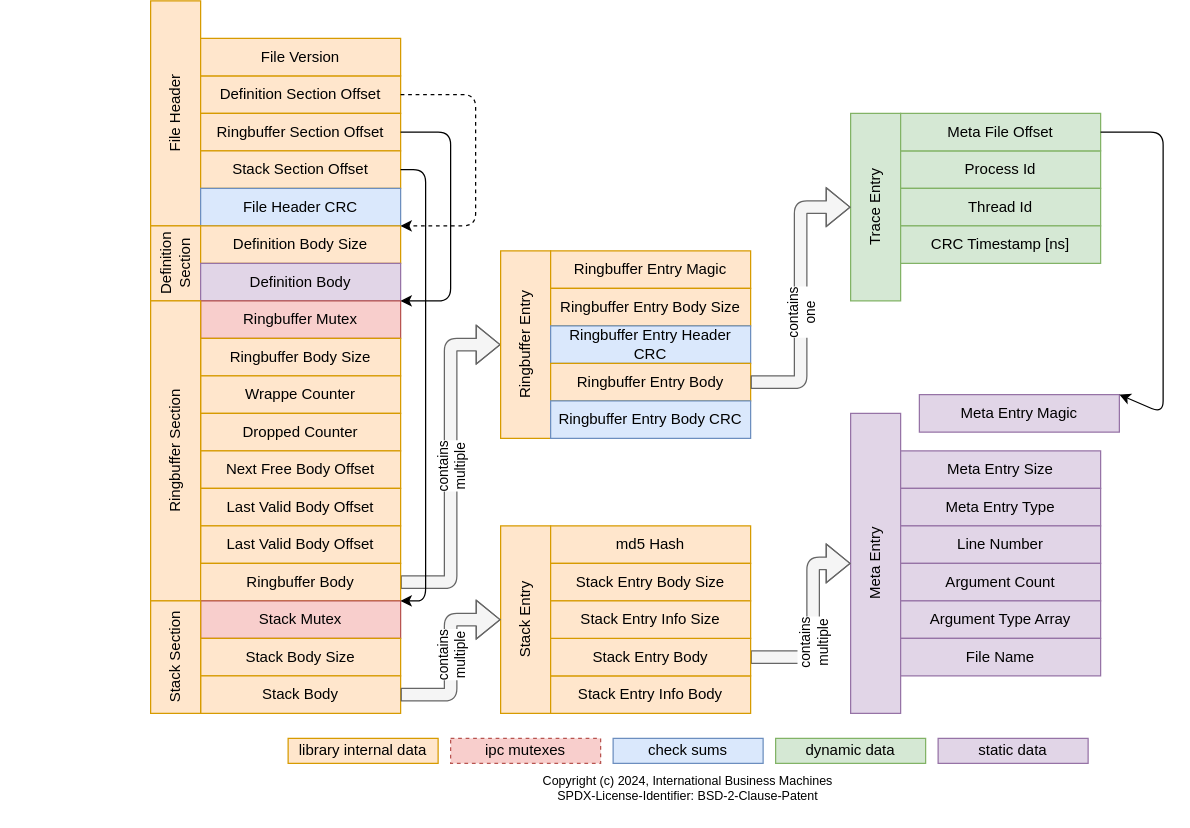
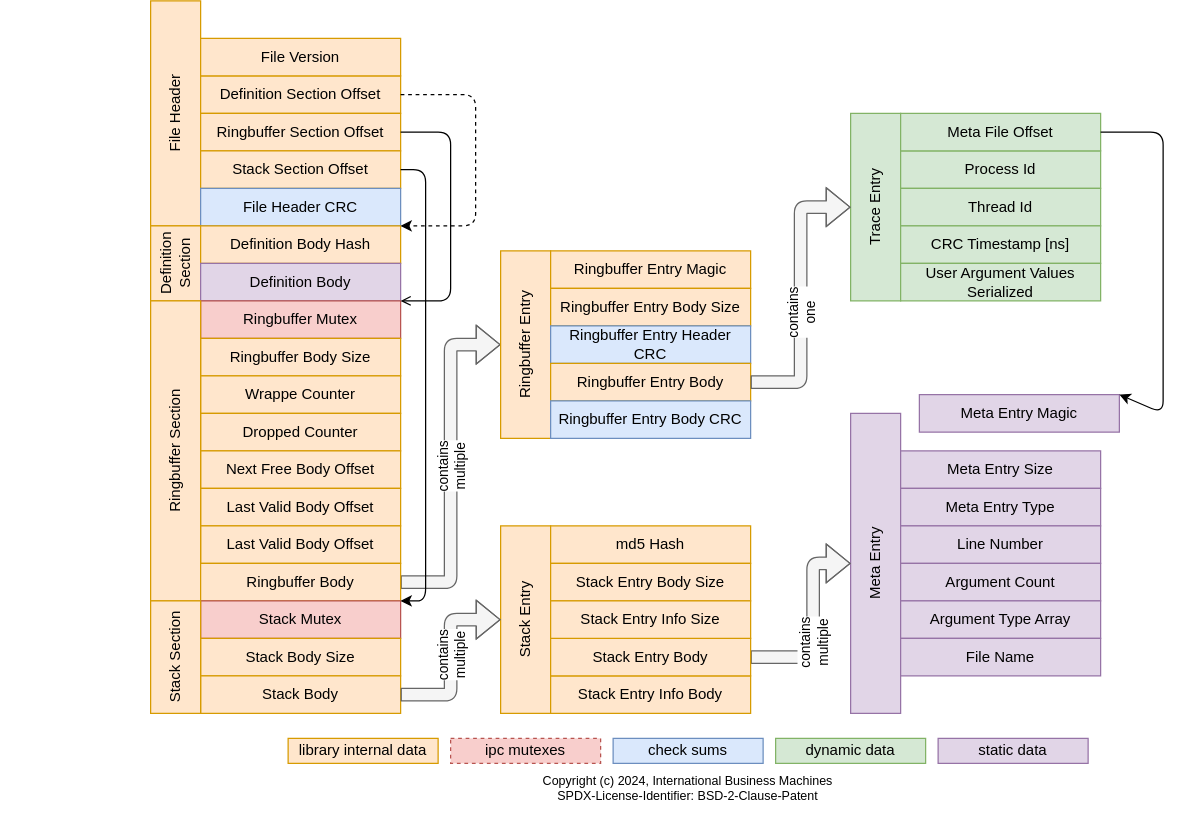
node "Definition Body Size": label "Definition Body Size" -> "Definition Body Hash"
node "User Argument Values Serialized": added
edge "Ringbuffer Section Offset" -> "Ringbuffer Mutex": arrowhead classic -> open
